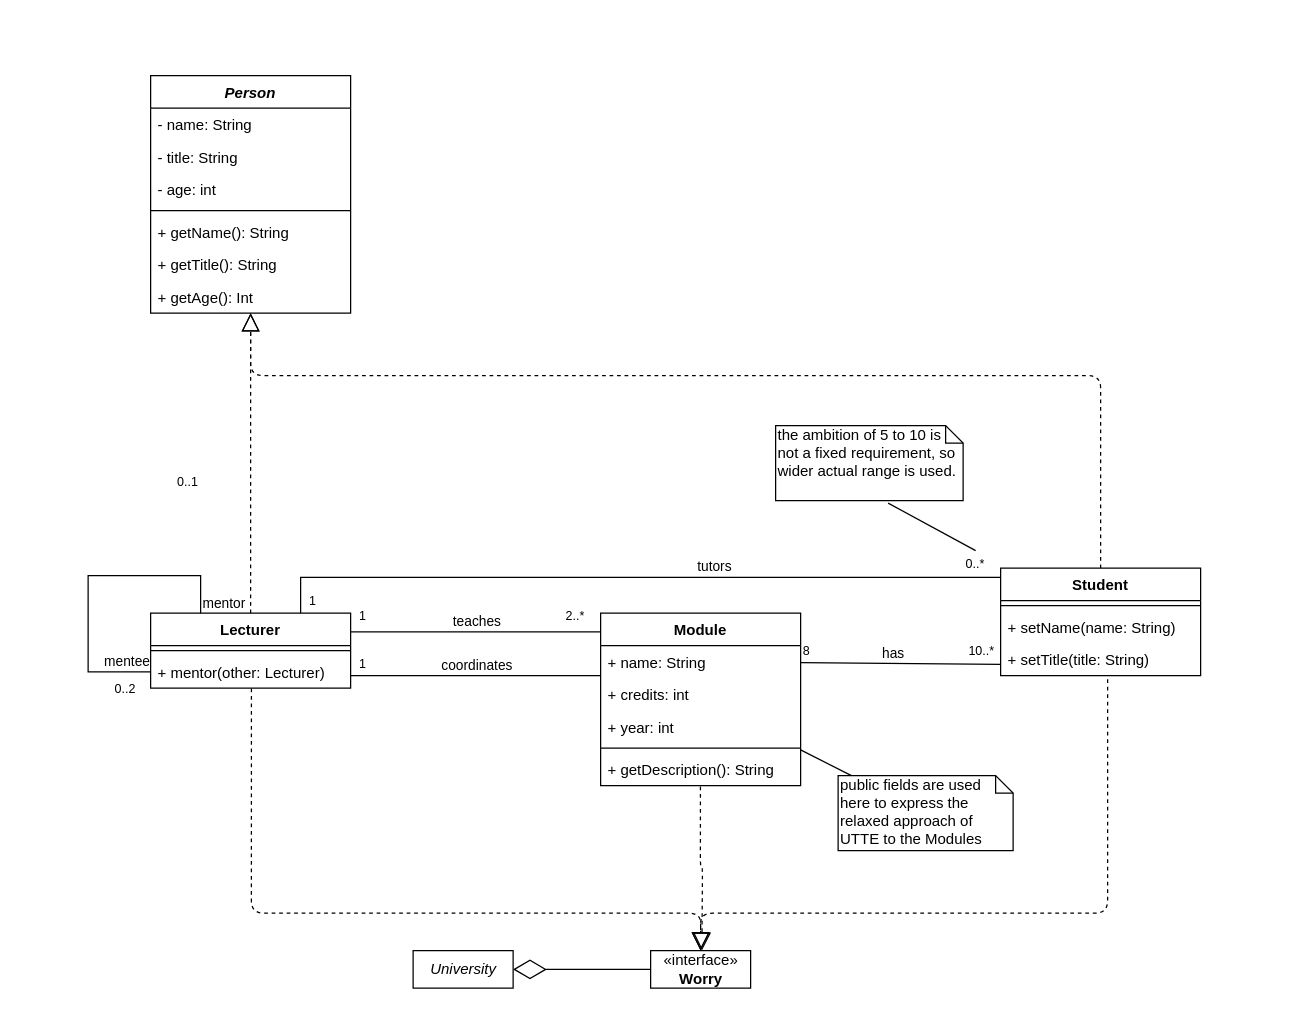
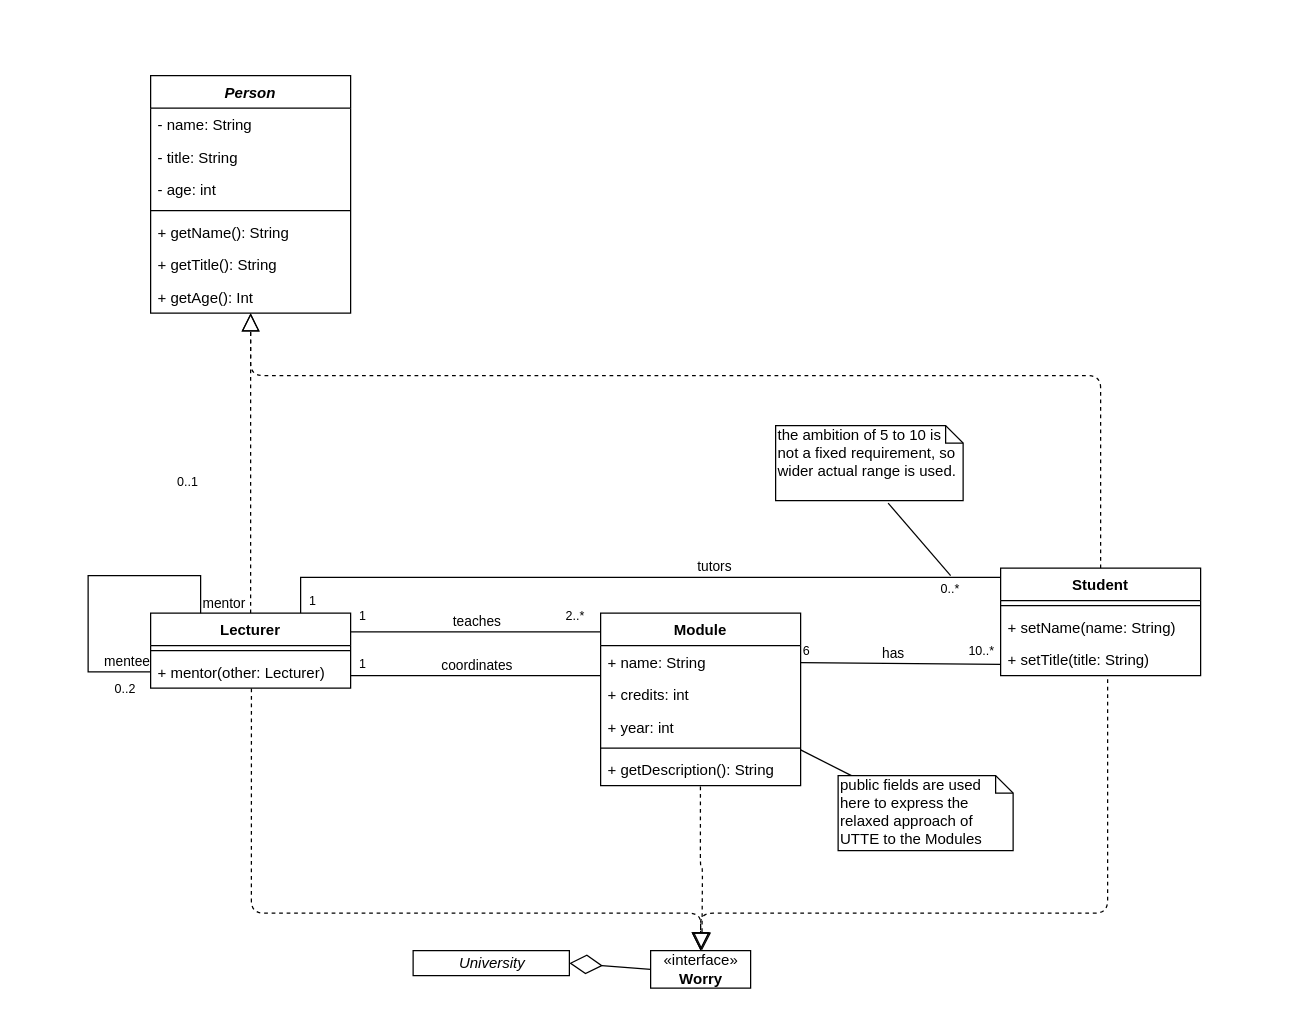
node "0..*": moved (976, 563) -> (951, 588)
node "8": label "8" -> "6"
node "University": size 100x38 -> 156x25
